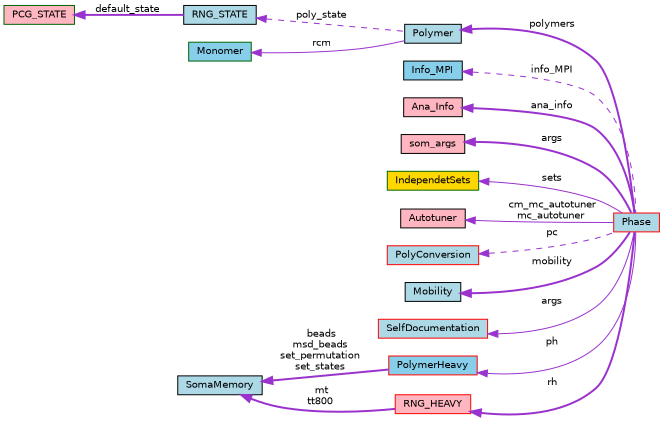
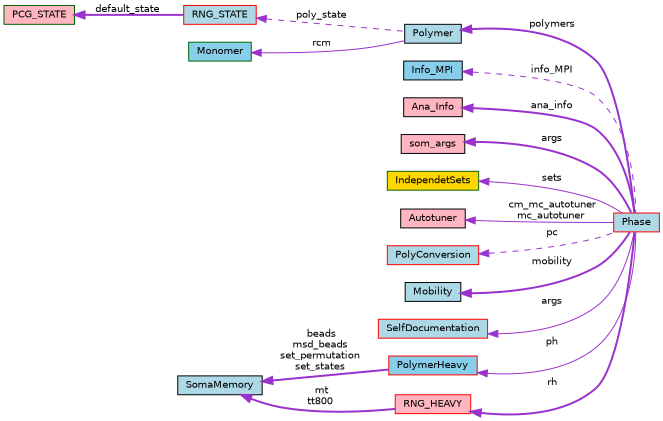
node "RNG_STATE": color black -> red
